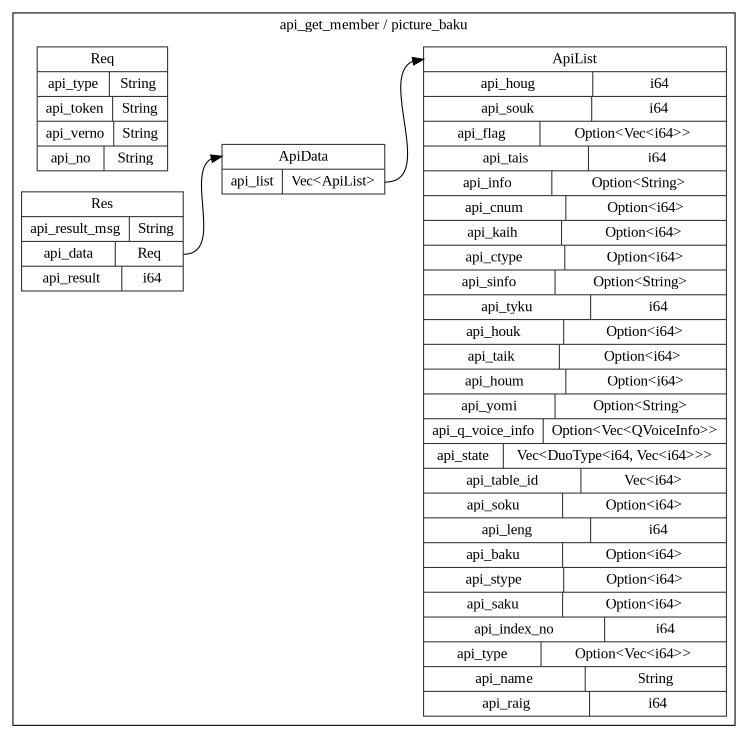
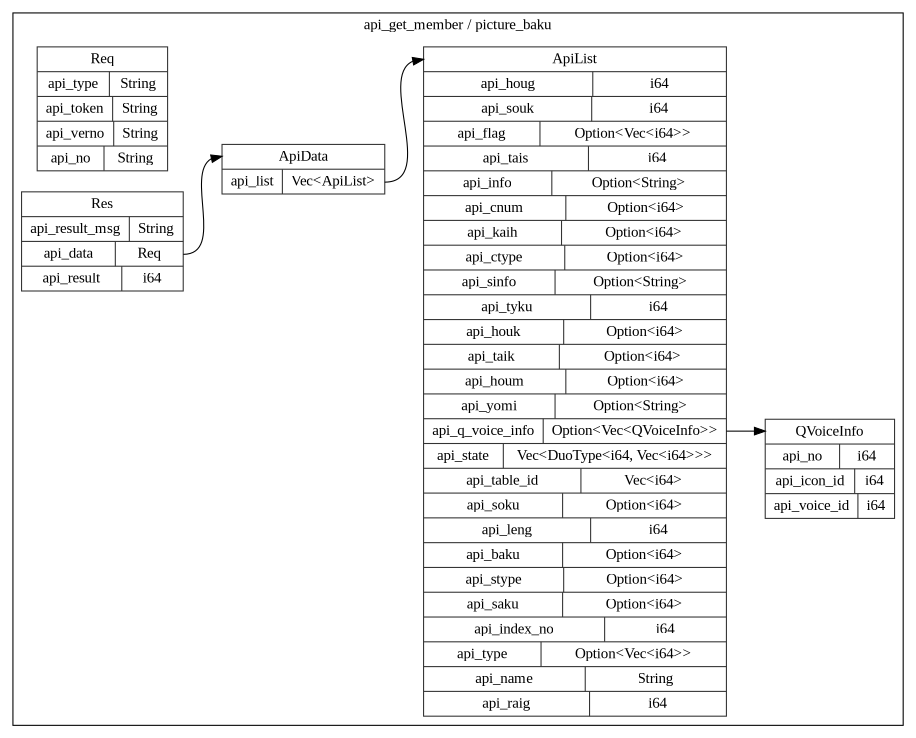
node "QVoiceInfo": added
